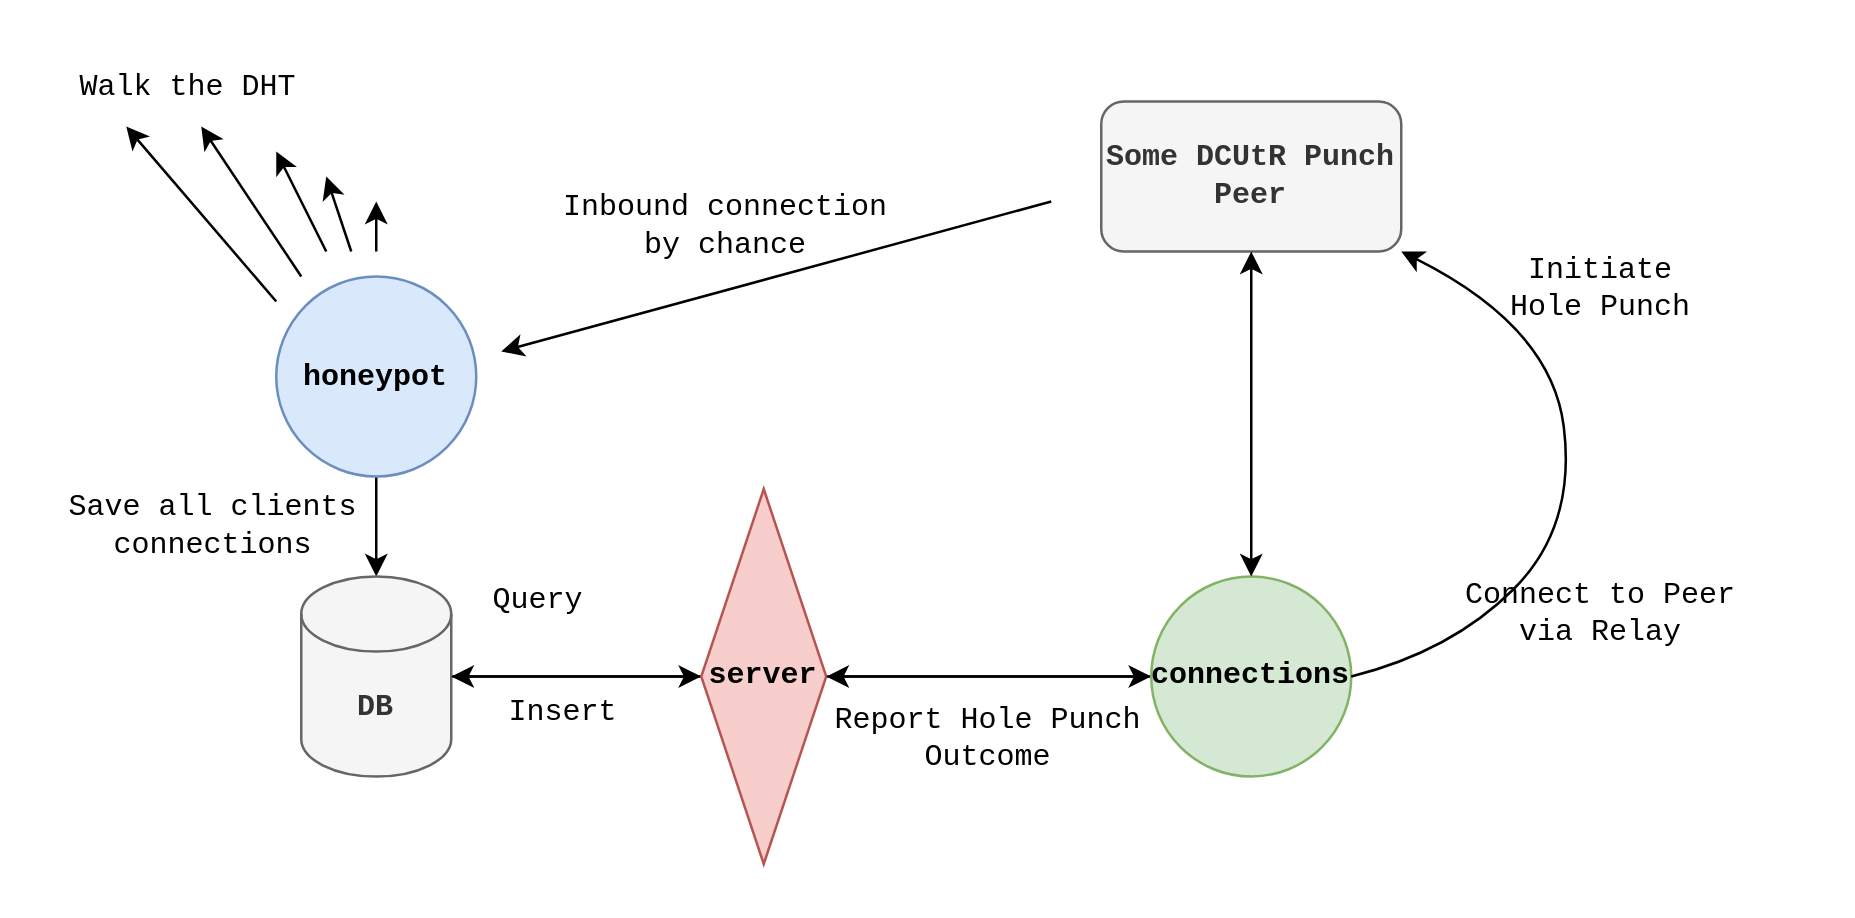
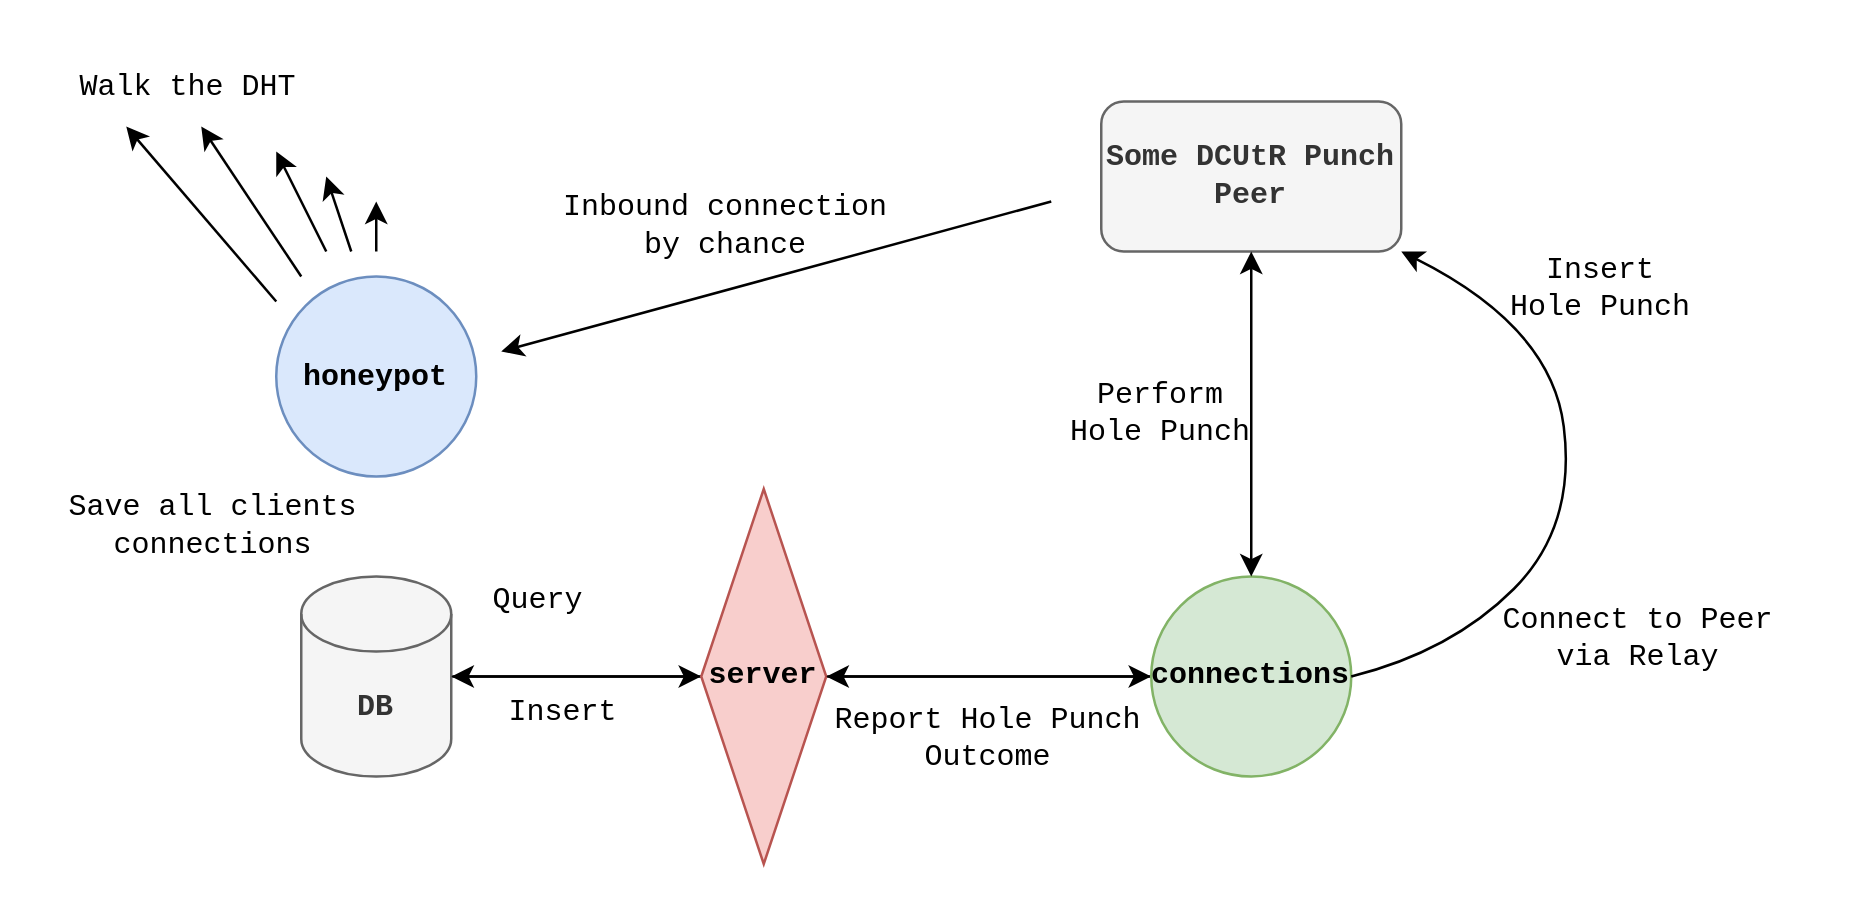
node "Initiate Hole Punch": label "Initiate Hole Punch" -> "Insert Hole Punch"
node "Perform Hole Punch": added
edge "honeypot" -> "DB": removed
node "Connect to Peer via Relay": moved (1601, 614) -> (1639, 639)
